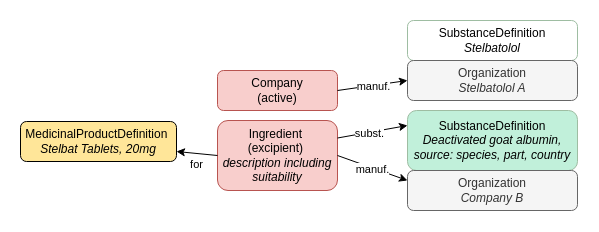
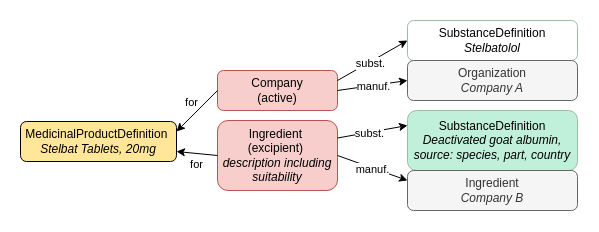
edge "Company (active)" -> "SubstanceDefinition Stelbatolol": added, label "subst."
node "Organization Stelbatolol A": label "Organization Stelbatolol A" -> "Organization Company A"
edge "Company (active)" -> "MedicinalProductDefinition Stelbat Tablets, 20mg": added, label "for"
node "Organization Company B": label "Organization Company B" -> "Ingredient Company B"
